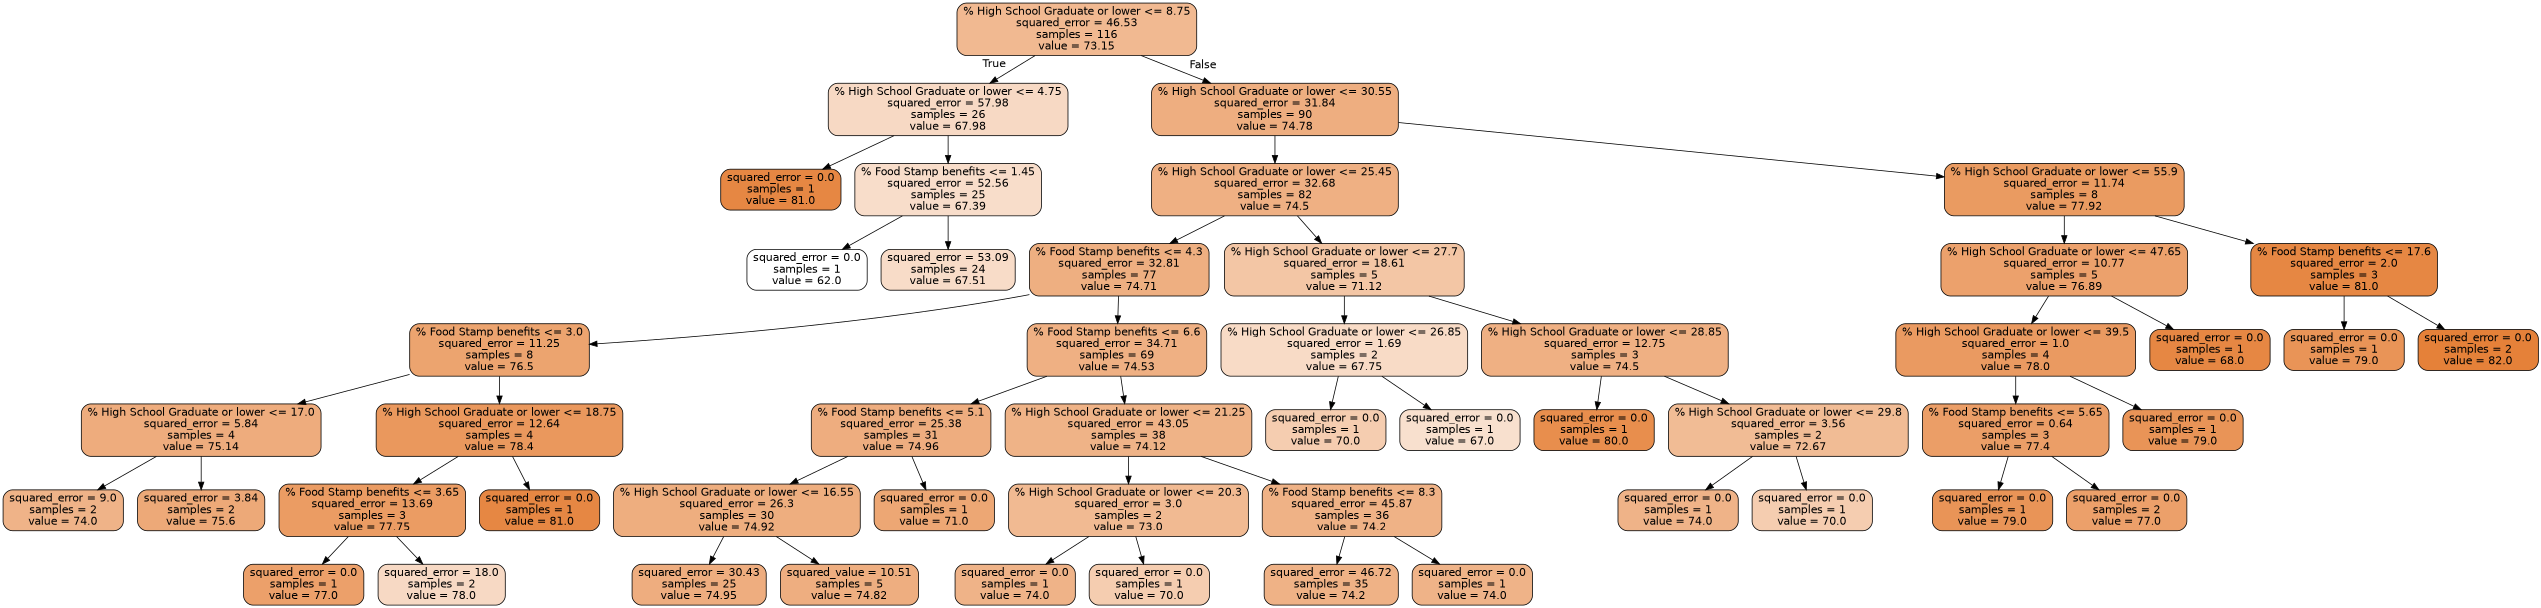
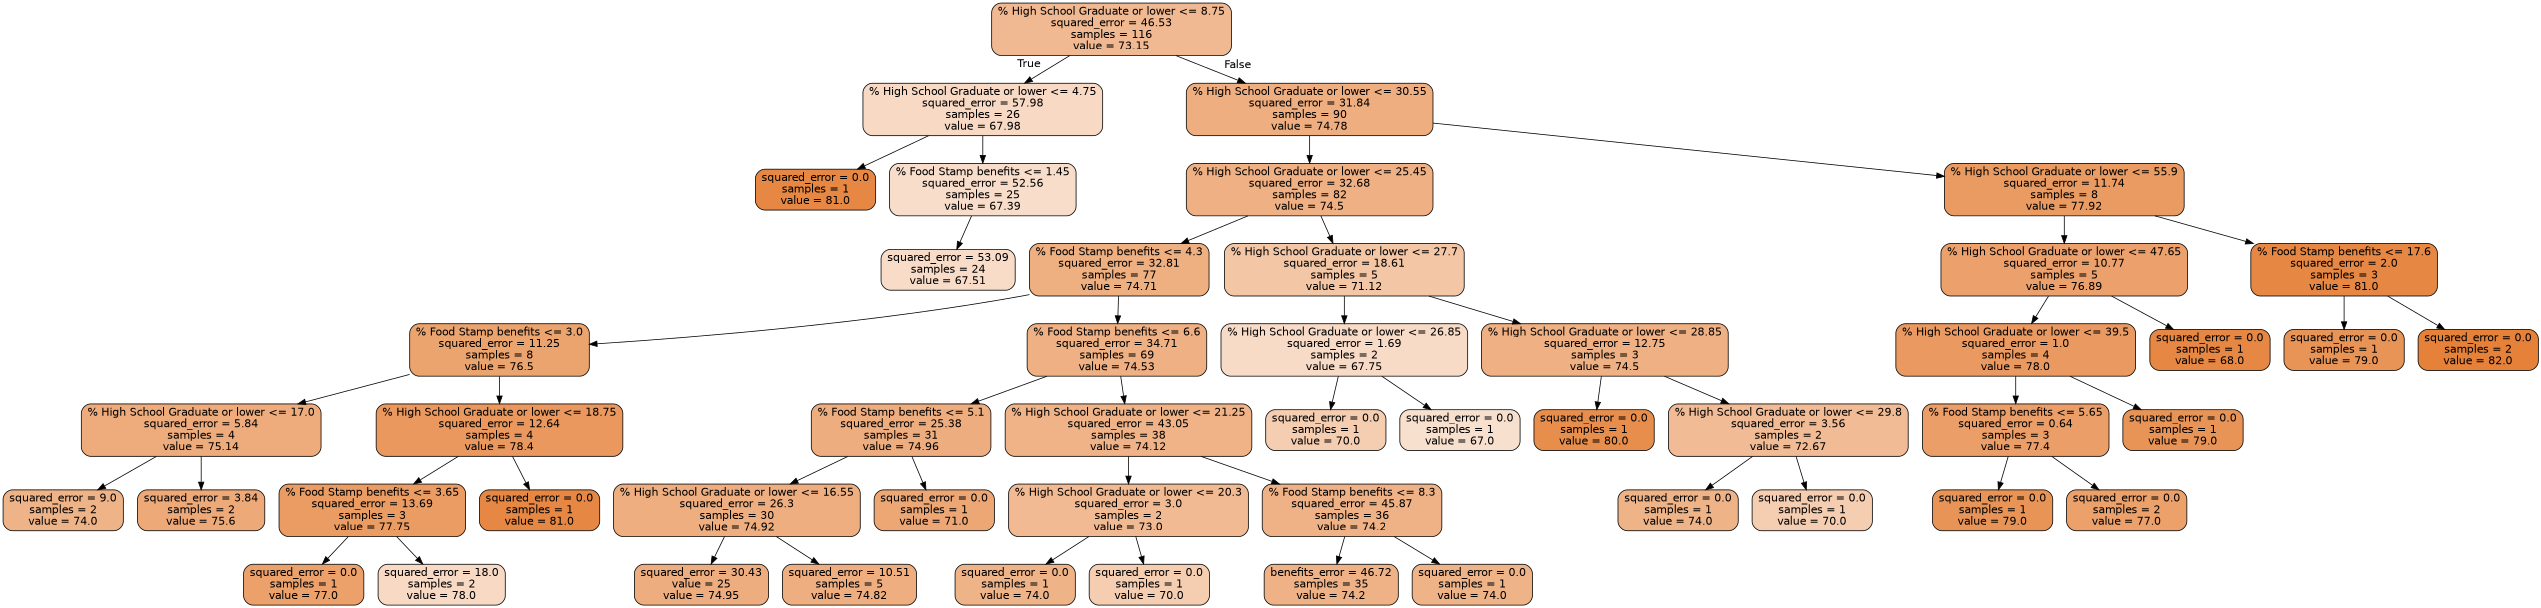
node "squared_error = 0.0 samples = 1 value = 62.0": removed
node "squared_error = 30.43 samples = 25 value = 74.95": label "squared_error = 30.43 samples = 25 value = 74.95" -> "squared_error = 30.43 value = 25 value = 74.95"
node "squared_value = 10.51 samples = 5 value = 74.82": label "squared_value = 10.51 samples = 5 value = 74.82" -> "squared_error = 10.51 samples = 5 value = 74.82"
node "squared_error = 46.72 samples = 35 value = 74.2": label "squared_error = 46.72 samples = 35 value = 74.2" -> "benefits_error = 46.72 samples = 35 value = 74.2"
